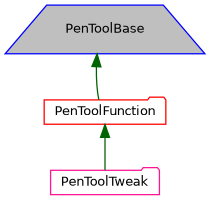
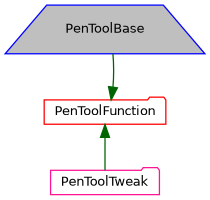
edge "PenToolFunction" -> "PenToolBase": reversed
